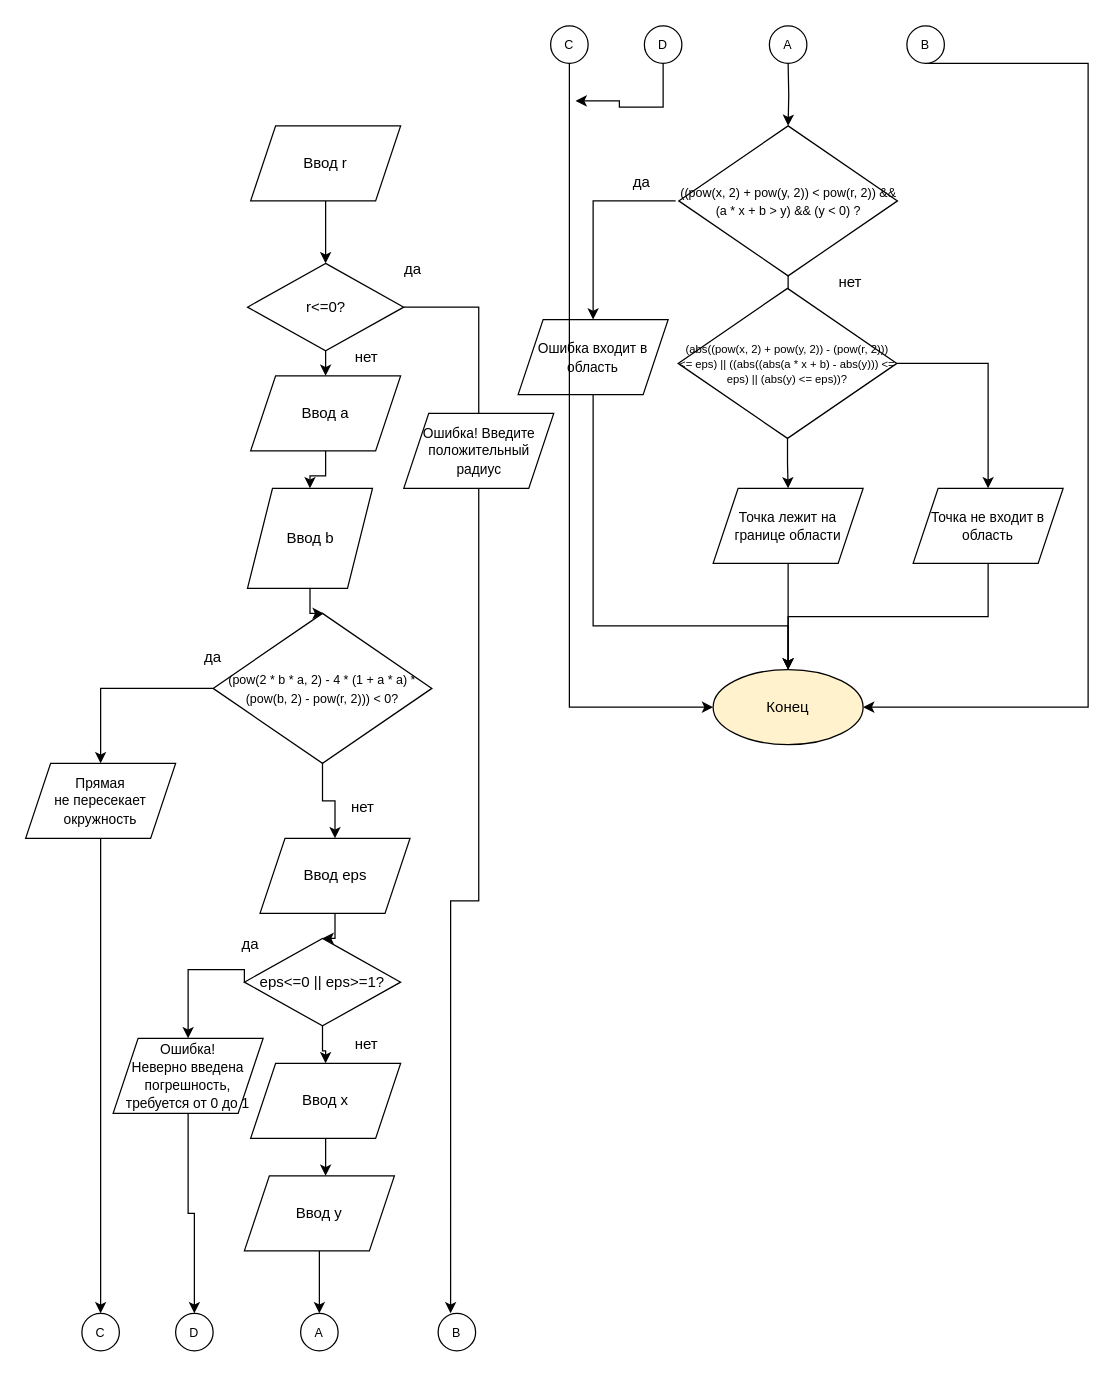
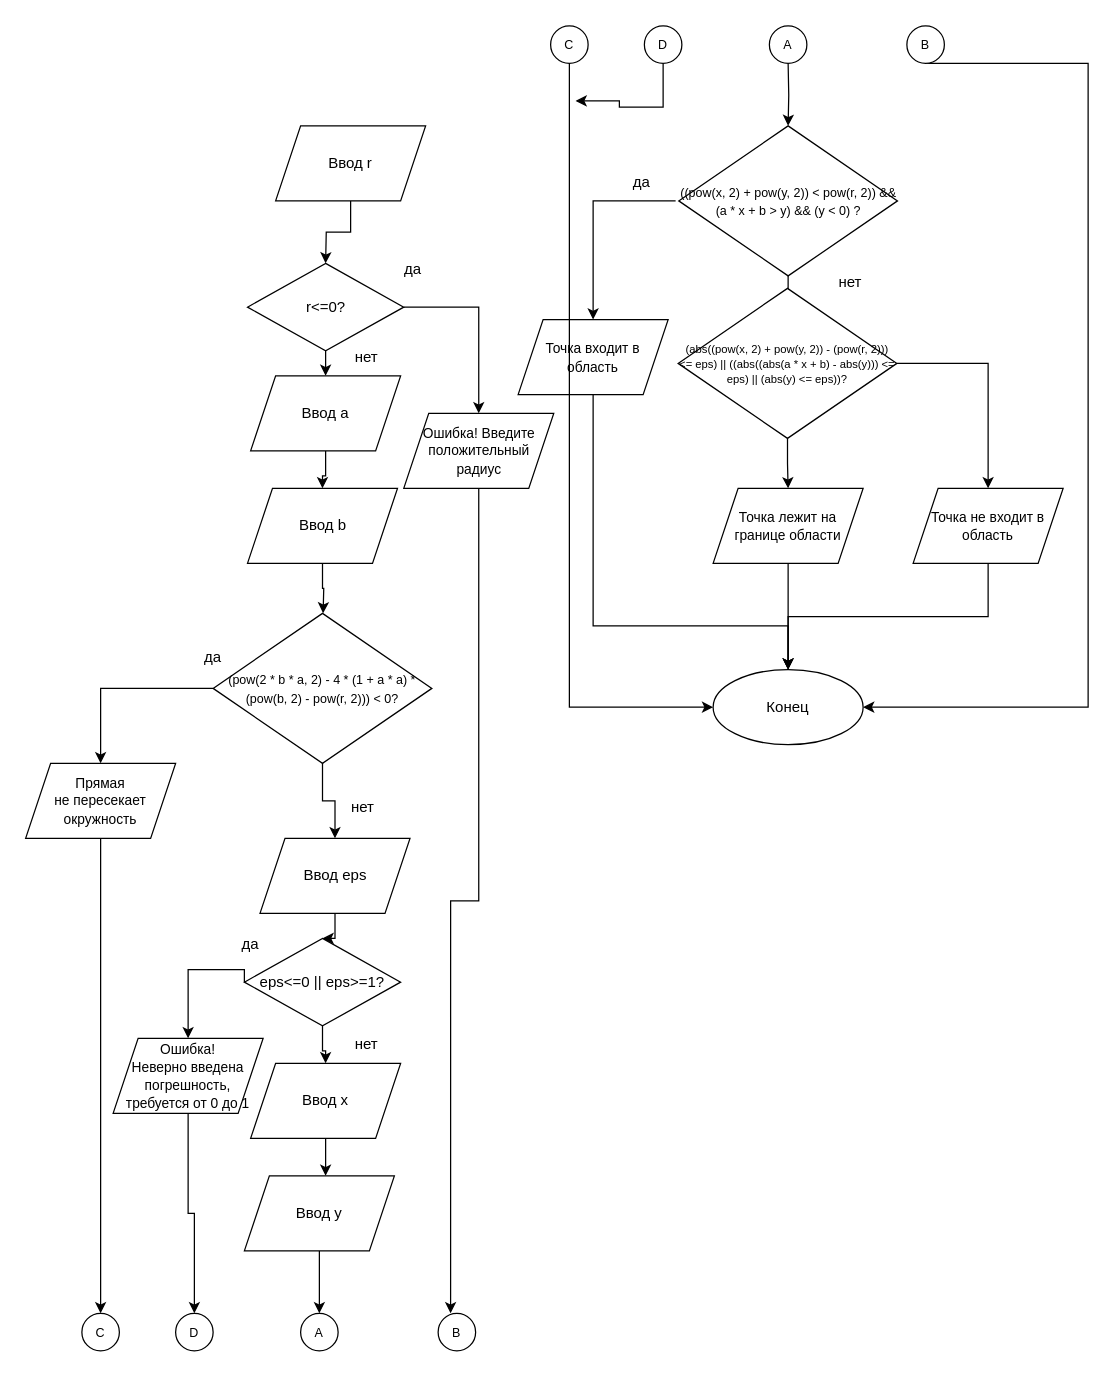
node "Ввод r": moved (326, 163) -> (351, 163)
node "Ошибка входит в область": label "Ошибка входит в область" -> "Точка входит в область"
edge "r<=0?" -- "Ошибка! Введите положительный радиус": arrowhead none -> classic
node "Ввод b": size 125x100 -> 150x75
node "Конец": fillcolor #fff2cc -> #ffffff
